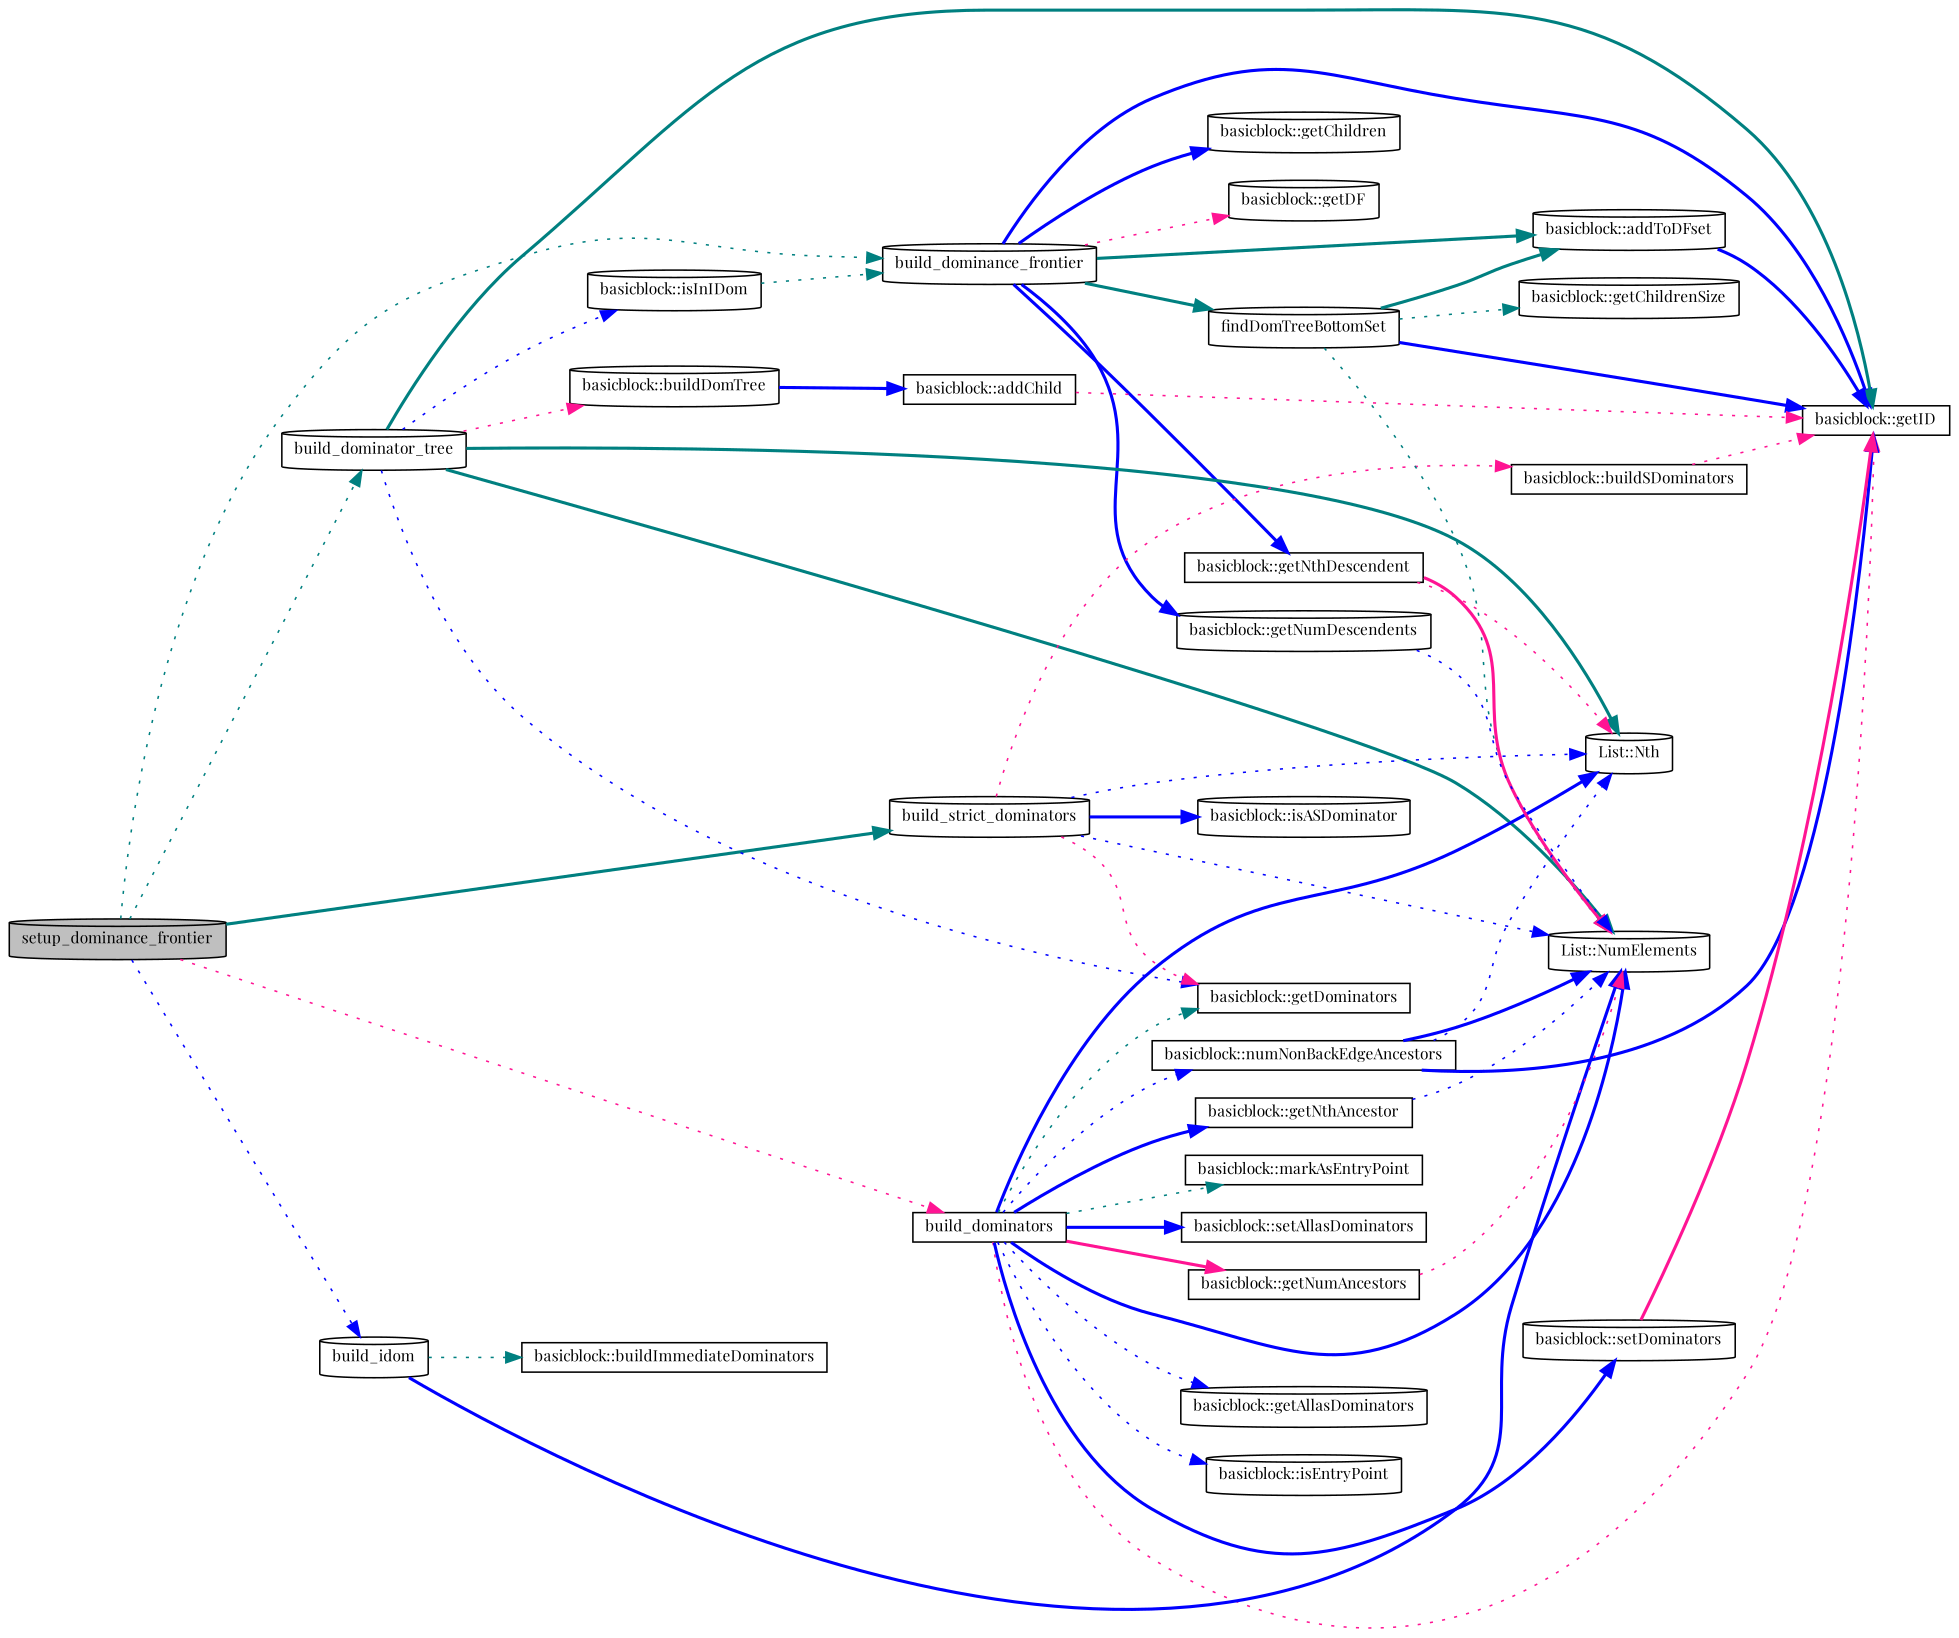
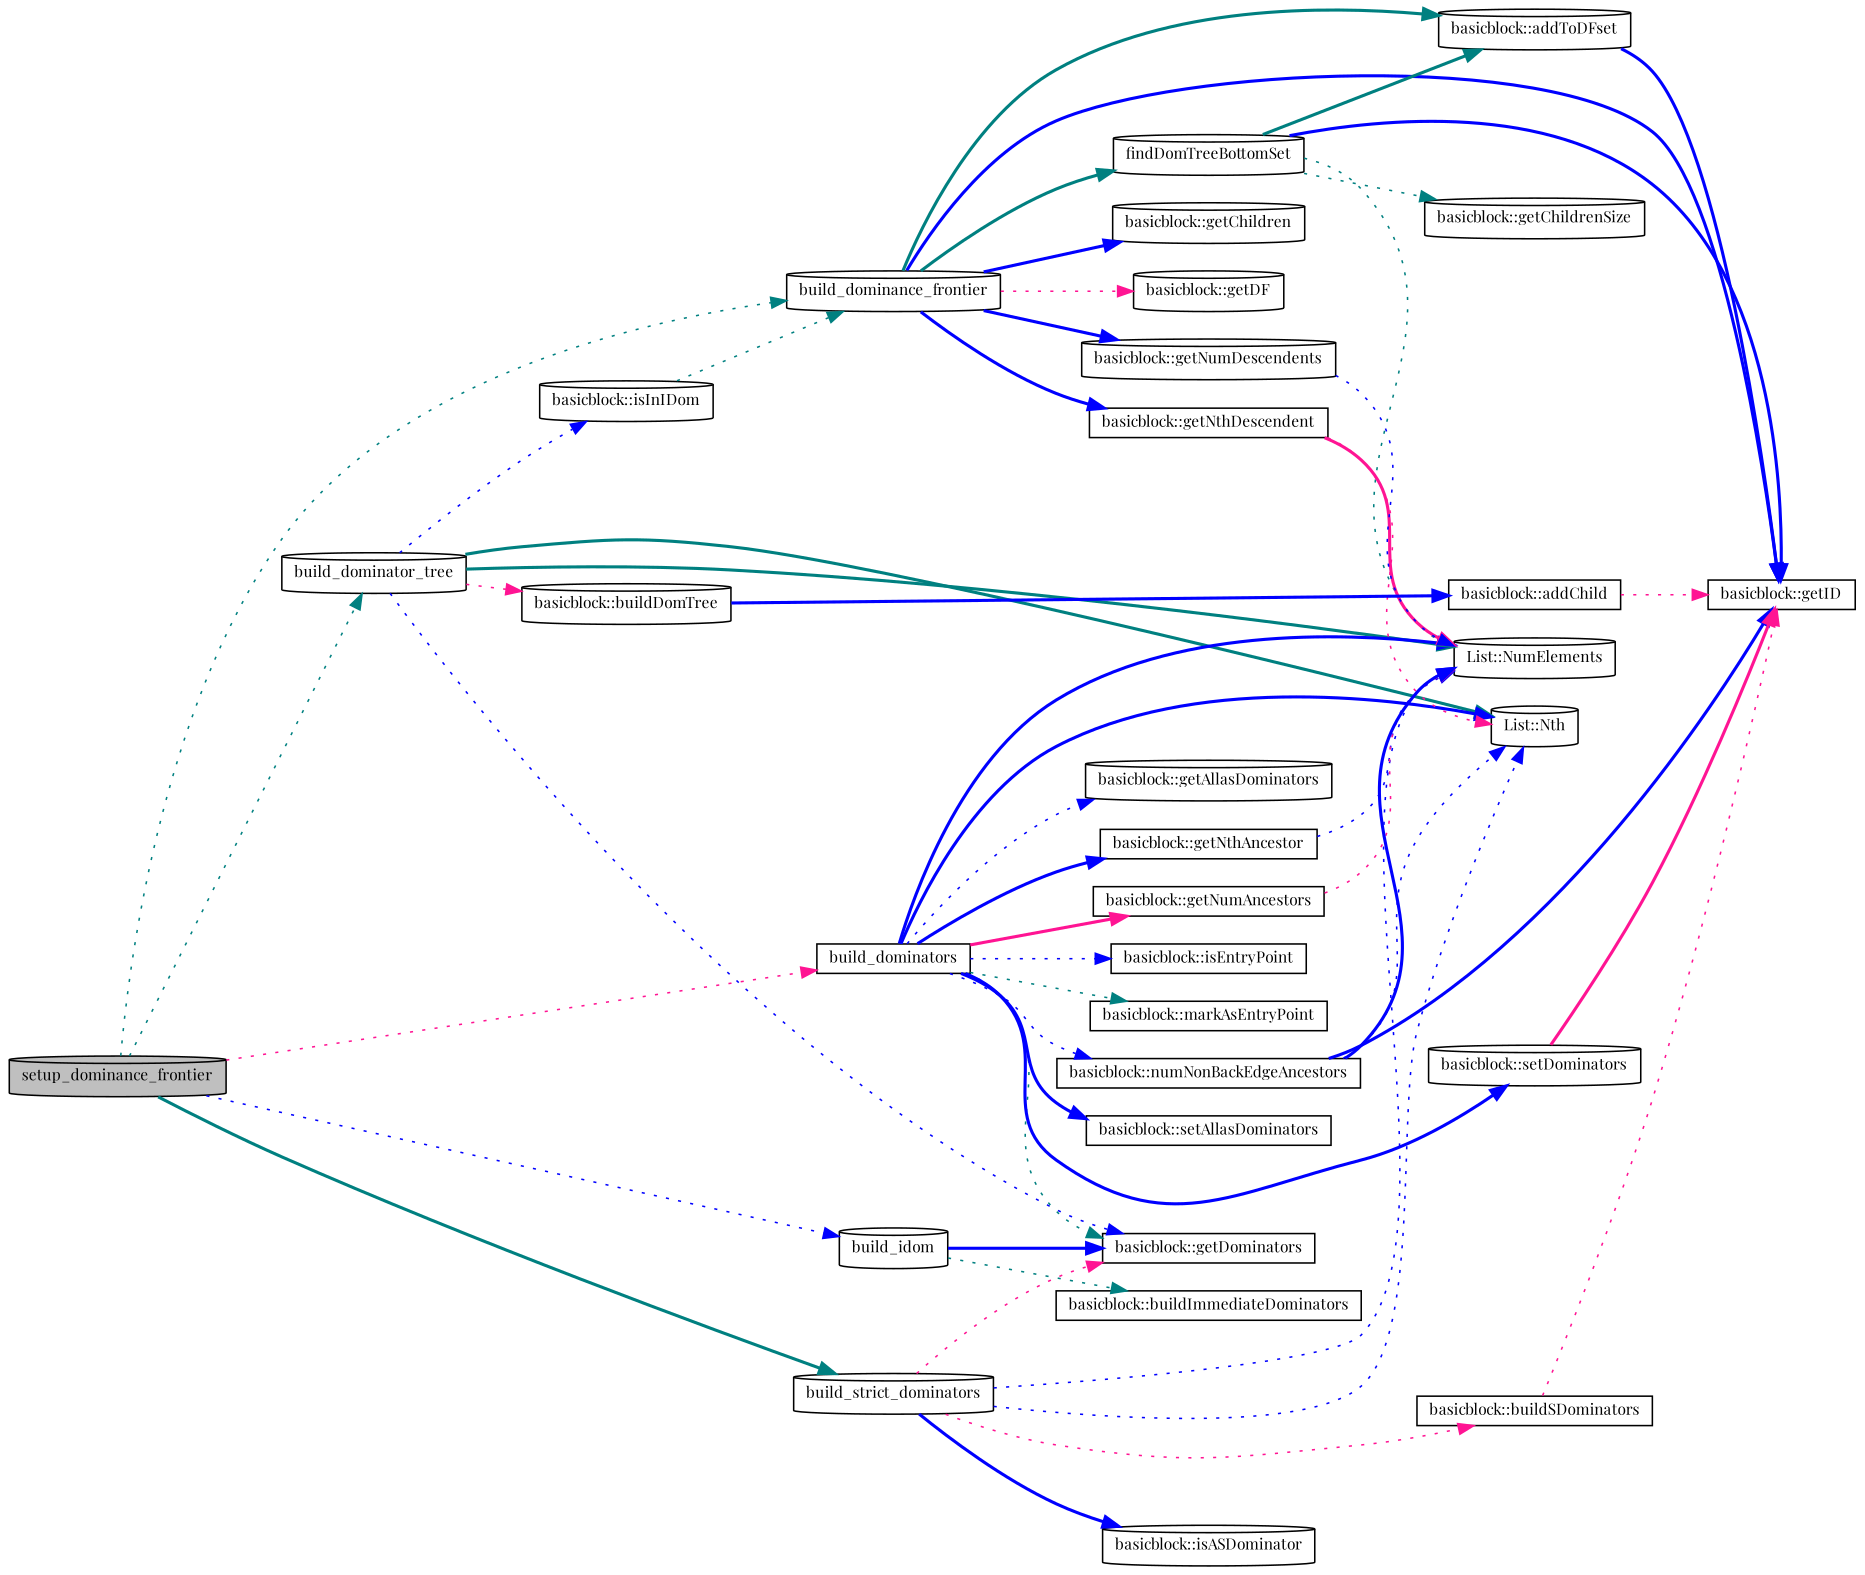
edge "build_dominator_tree" -> "basicblock::getID": removed
edge "build_dominators" -> "basicblock::getID": removed
node "basicblock::isEntryPoint": shape cylinder -> box
edge "build_idom" -> "List::NumElements": now "build_idom" -> "basicblock::getDominators"
